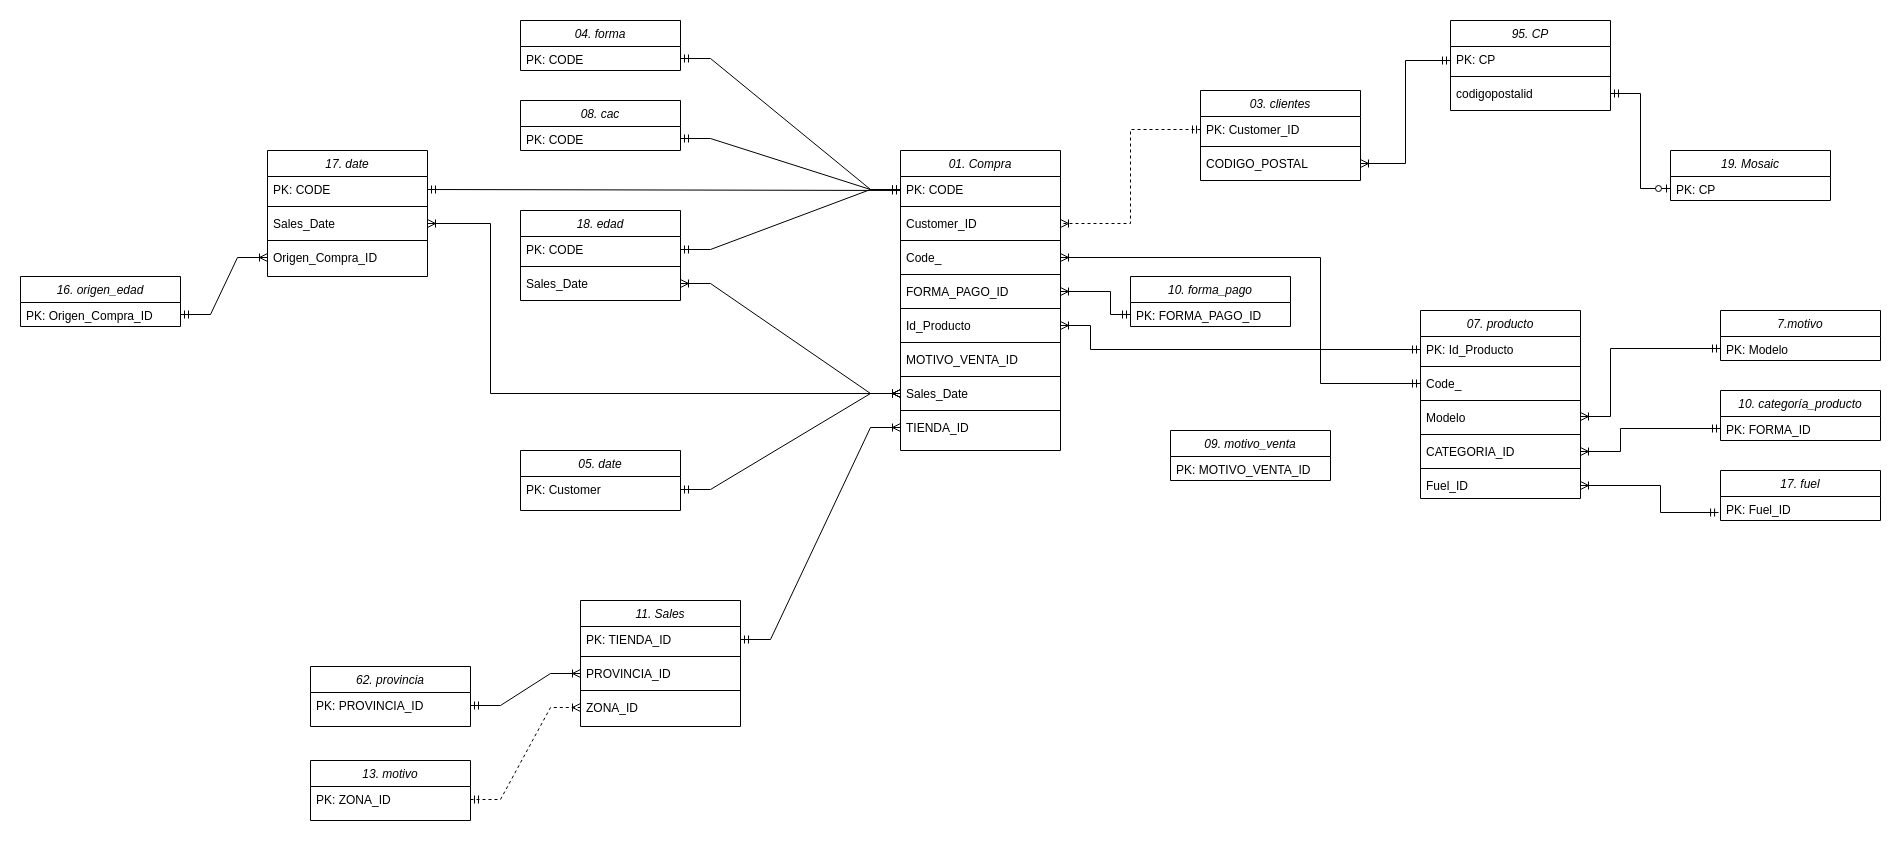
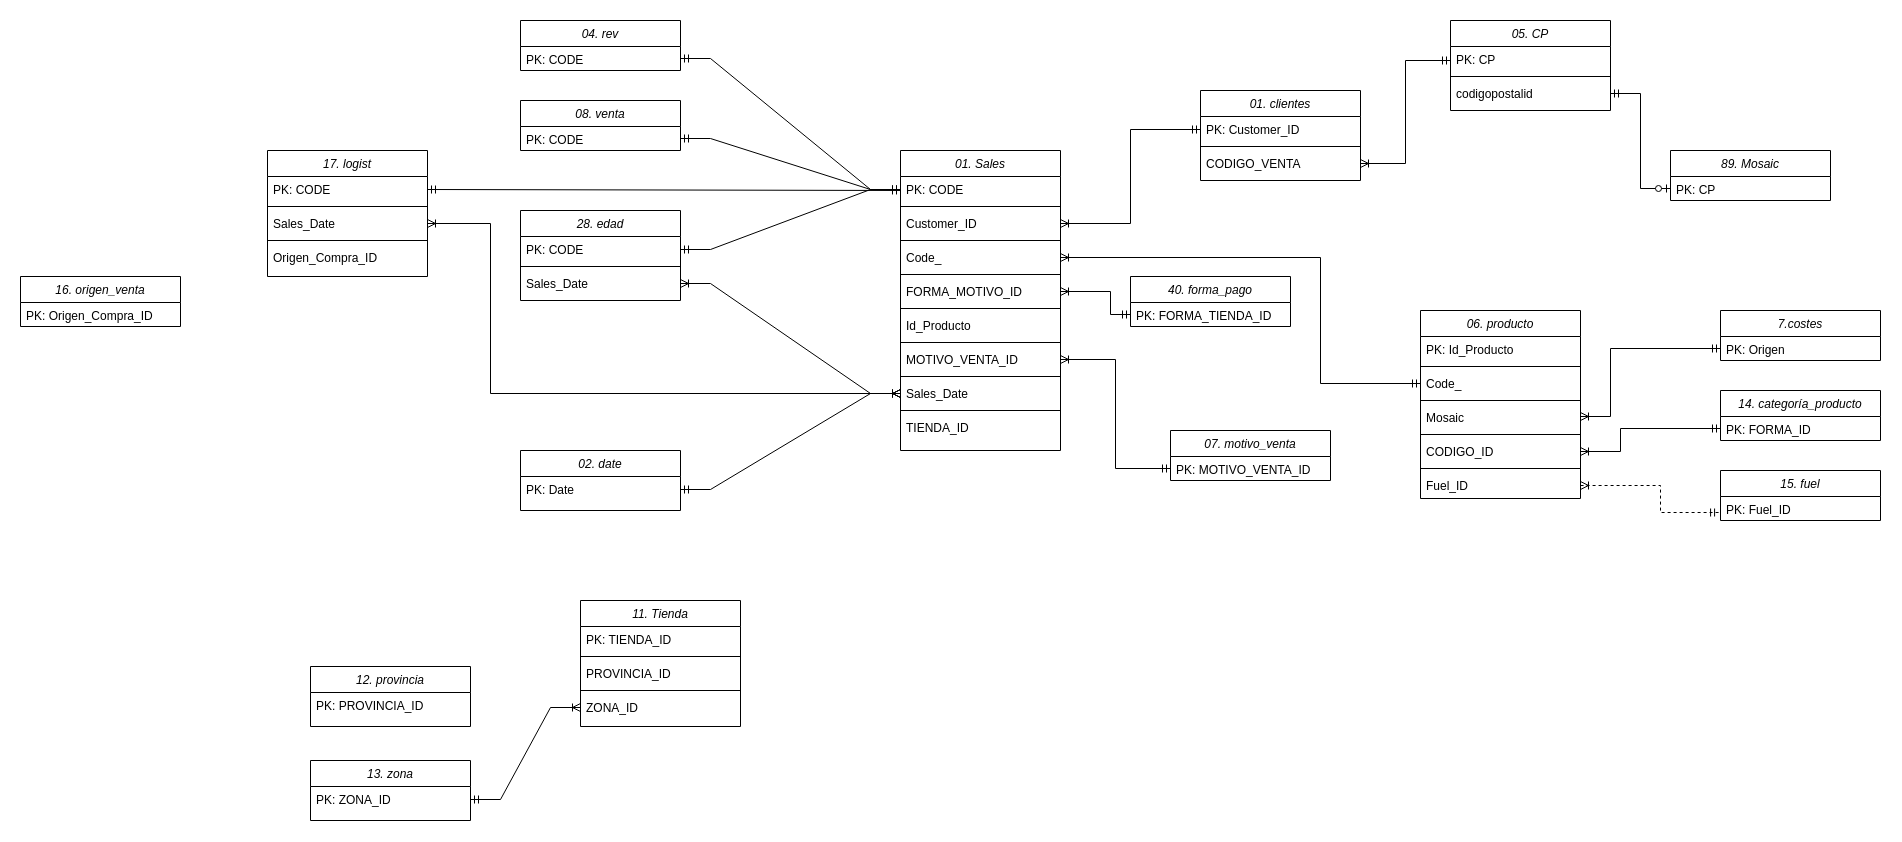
node "04. forma": label "04. forma" -> "04. rev"
node "95. CP": label "95. CP" -> "05. CP"
node "03. clientes": label "03. clientes" -> "01. clientes"
node "08. cac": label "08. cac" -> "08. venta"
node "17. date": label "17. date" -> "17. logist"
node "01. Compra": label "01. Compra" -> "01. Sales"
node "CODIGO_POSTAL": label "CODIGO_POSTAL" -> "CODIGO_VENTA"
node "19. Mosaic": label "19. Mosaic" -> "89. Mosaic"
edge "PK: Customer_ID" -- "Customer_ID": style dashed -> solid
node "18. edad": label "18. edad" -> "28. edad"
edge "Origen_Compra_ID" -- "PK: Origen_Compra_ID": removed
node "16. origen_edad": label "16. origen_edad" -> "16. origen_venta"
node "10. forma_pago": label "10. forma_pago" -> "40. forma_pago"
node "FORMA_PAGO_ID": label "FORMA_PAGO_ID" -> "FORMA_MOTIVO_ID"
node "PK: FORMA_PAGO_ID": label "PK: FORMA_PAGO_ID" -> "PK: FORMA_TIENDA_ID"
node "07. producto": label "07. producto" -> "06. producto"
node "7.motivo": label "7.motivo" -> "7.costes"
edge "Id_Producto" -- "PK: Id_Producto": removed
node "PK: Modelo": label "PK: Modelo" -> "PK: Origen"
node "10. categoría_producto": label "10. categoría_producto" -> "14. categoría_producto"
edge "MOTIVO_VENTA_ID" -- "PK: MOTIVO_VENTA_ID": added
node "Modelo": label "Modelo" -> "Mosaic"
node "09. motivo_venta": label "09. motivo_venta" -> "07. motivo_venta"
node "CATEGORIA_ID": label "CATEGORIA_ID" -> "CODIGO_ID"
node "05. date": label "05. date" -> "02. date"
node "17. fuel": label "17. fuel" -> "15. fuel"
edge "Fuel_ID" -- "PK: Fuel_ID": style solid -> dashed
node "PK: Customer": label "PK: Customer" -> "PK: Date"
edge "TIENDA_ID" -- "PK: TIENDA_ID": removed
node "11. Sales": label "11. Sales" -> "11. Tienda"
node "62. provincia": label "62. provincia" -> "12. provincia"
edge "PROVINCIA_ID" -- "PK: PROVINCIA_ID": removed
edge "ZONA_ID" -- "PK: ZONA_ID": style dashed -> solid
node "13. motivo": label "13. motivo" -> "13. zona"
